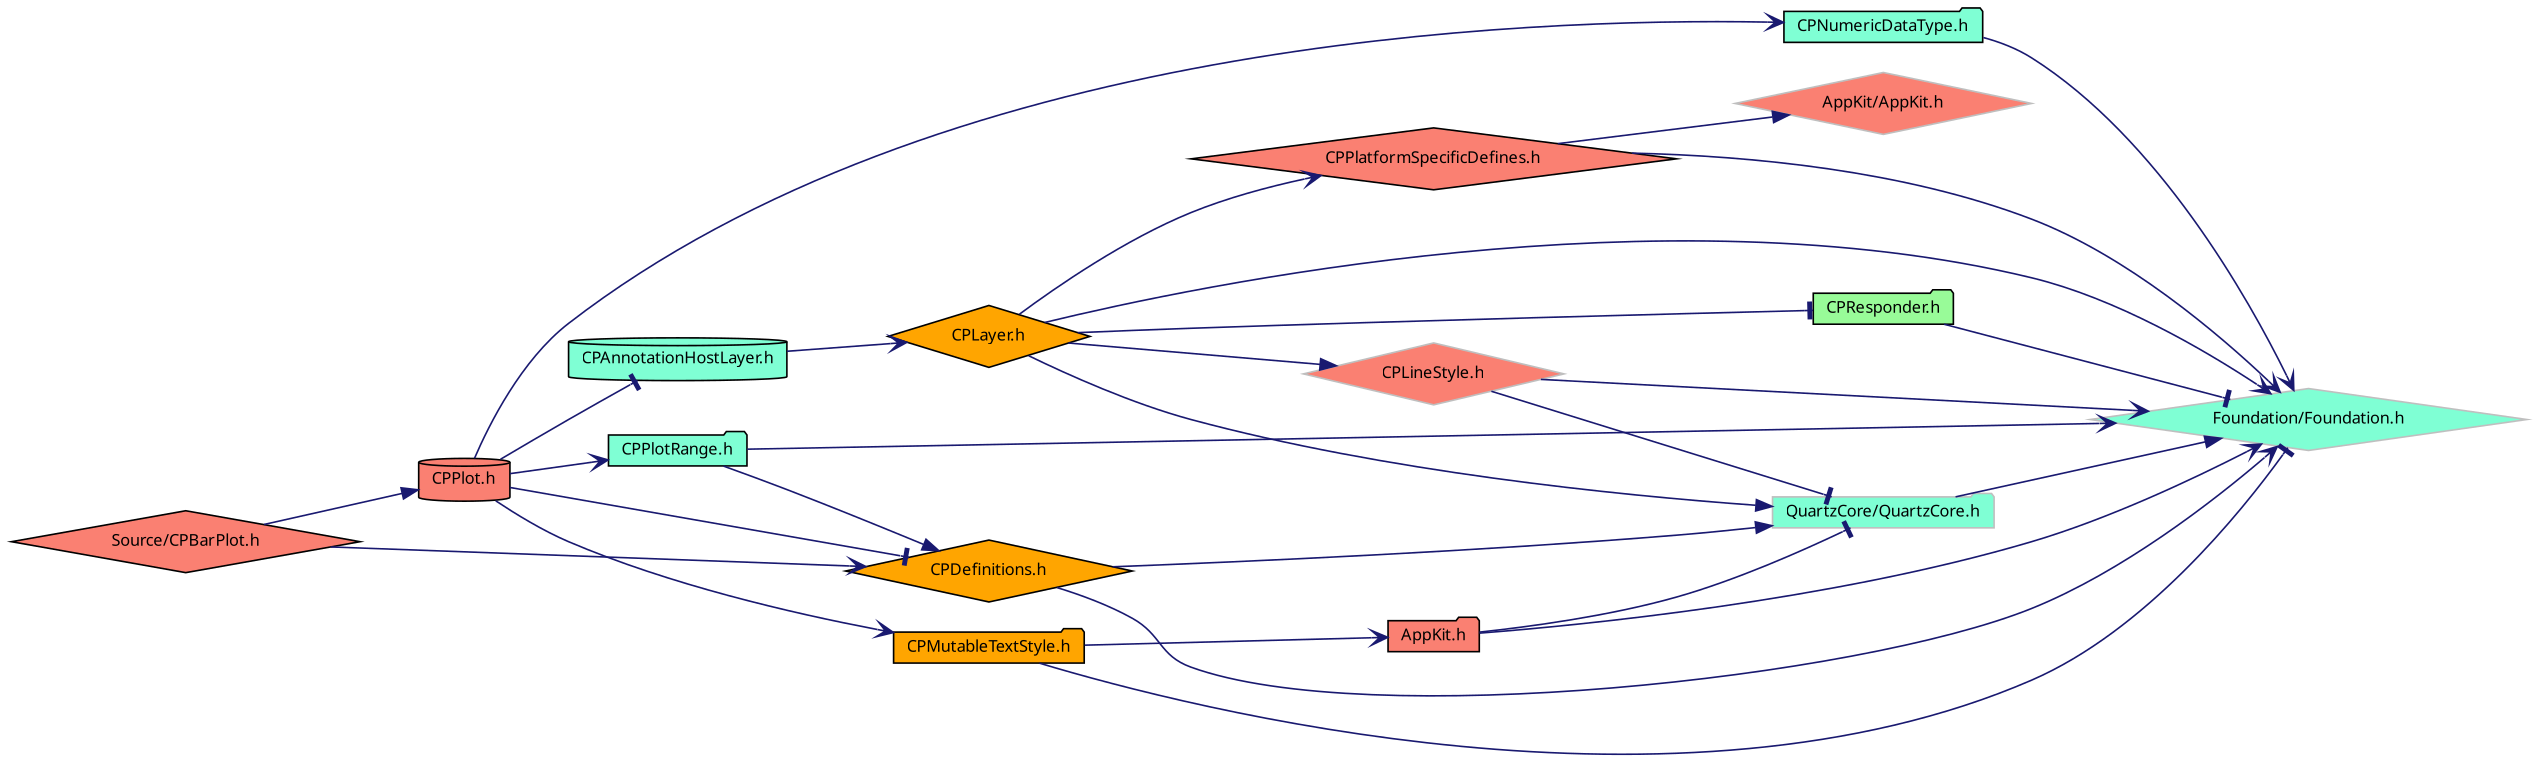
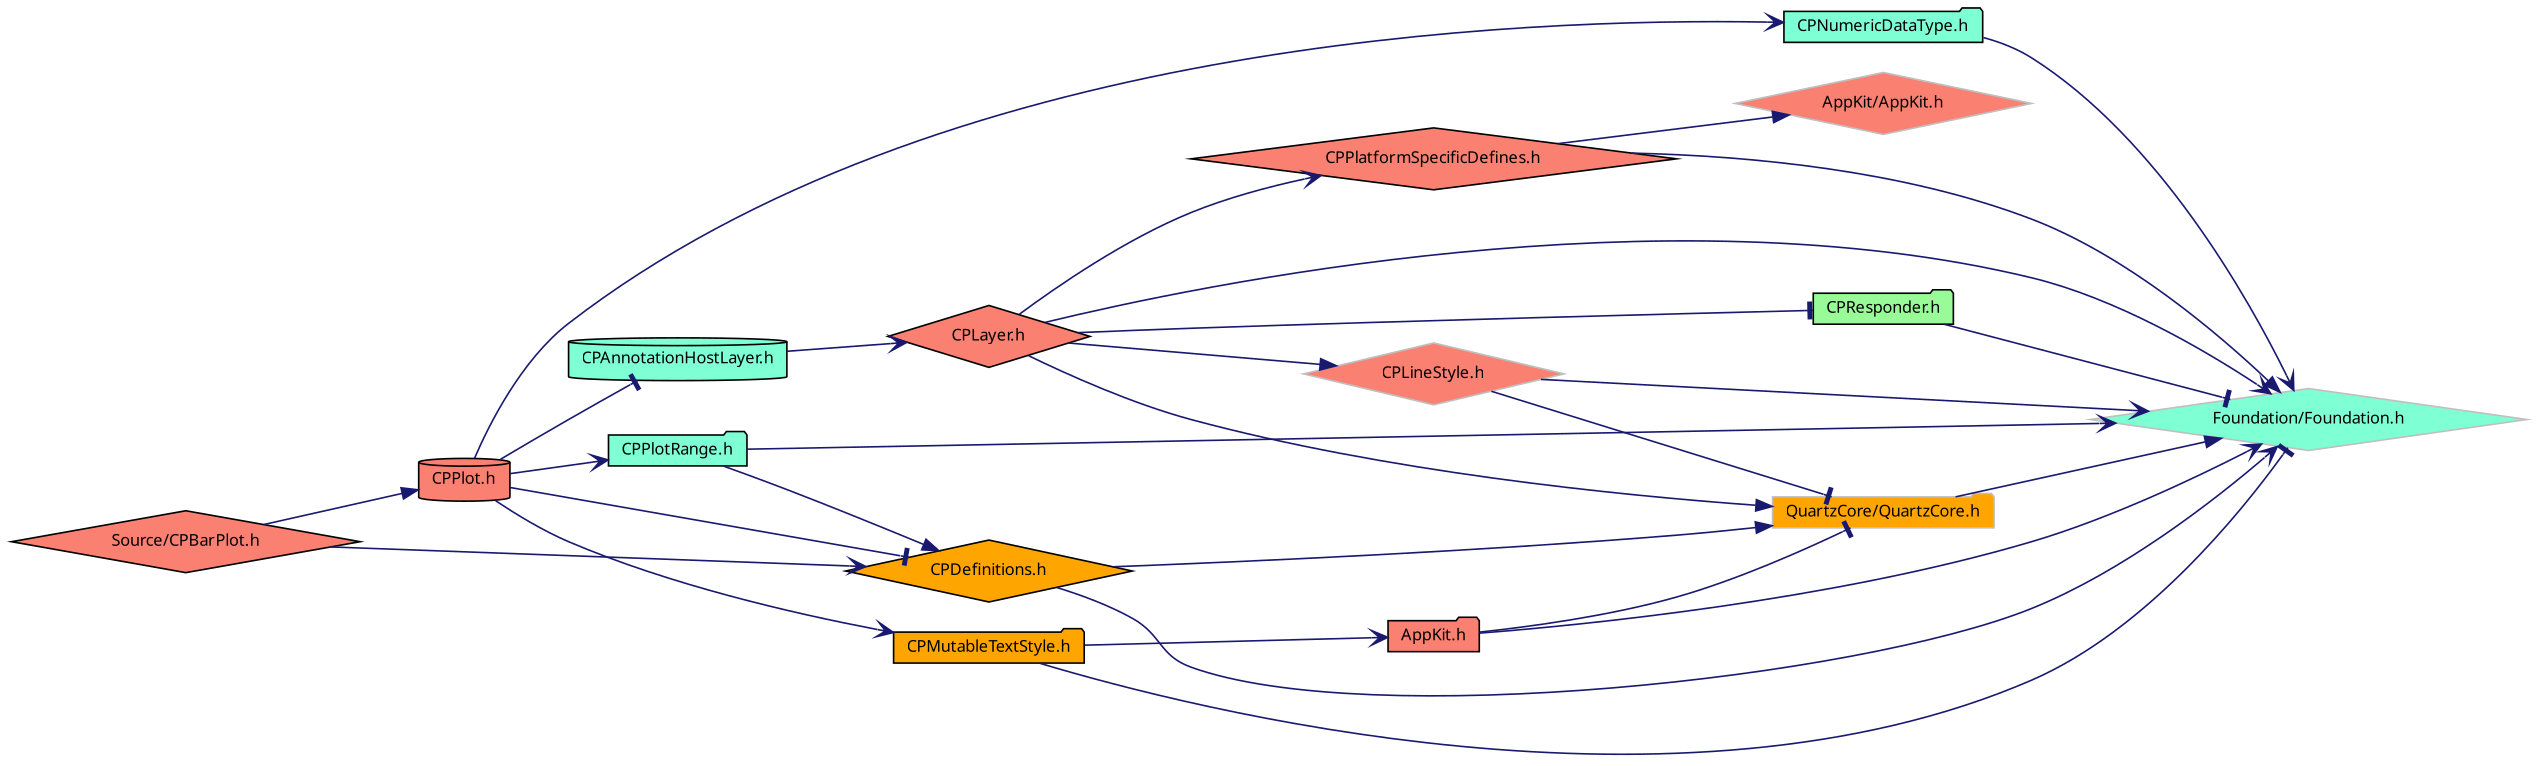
edge "CPPlatformSpecificDefines.h" -> "Foundation/Foundation.h": arrowhead vee -> normal
node "CPLayer.h": fillcolor orange -> salmon
node "QuartzCore/QuartzCore.h": fillcolor aquamarine -> orange
